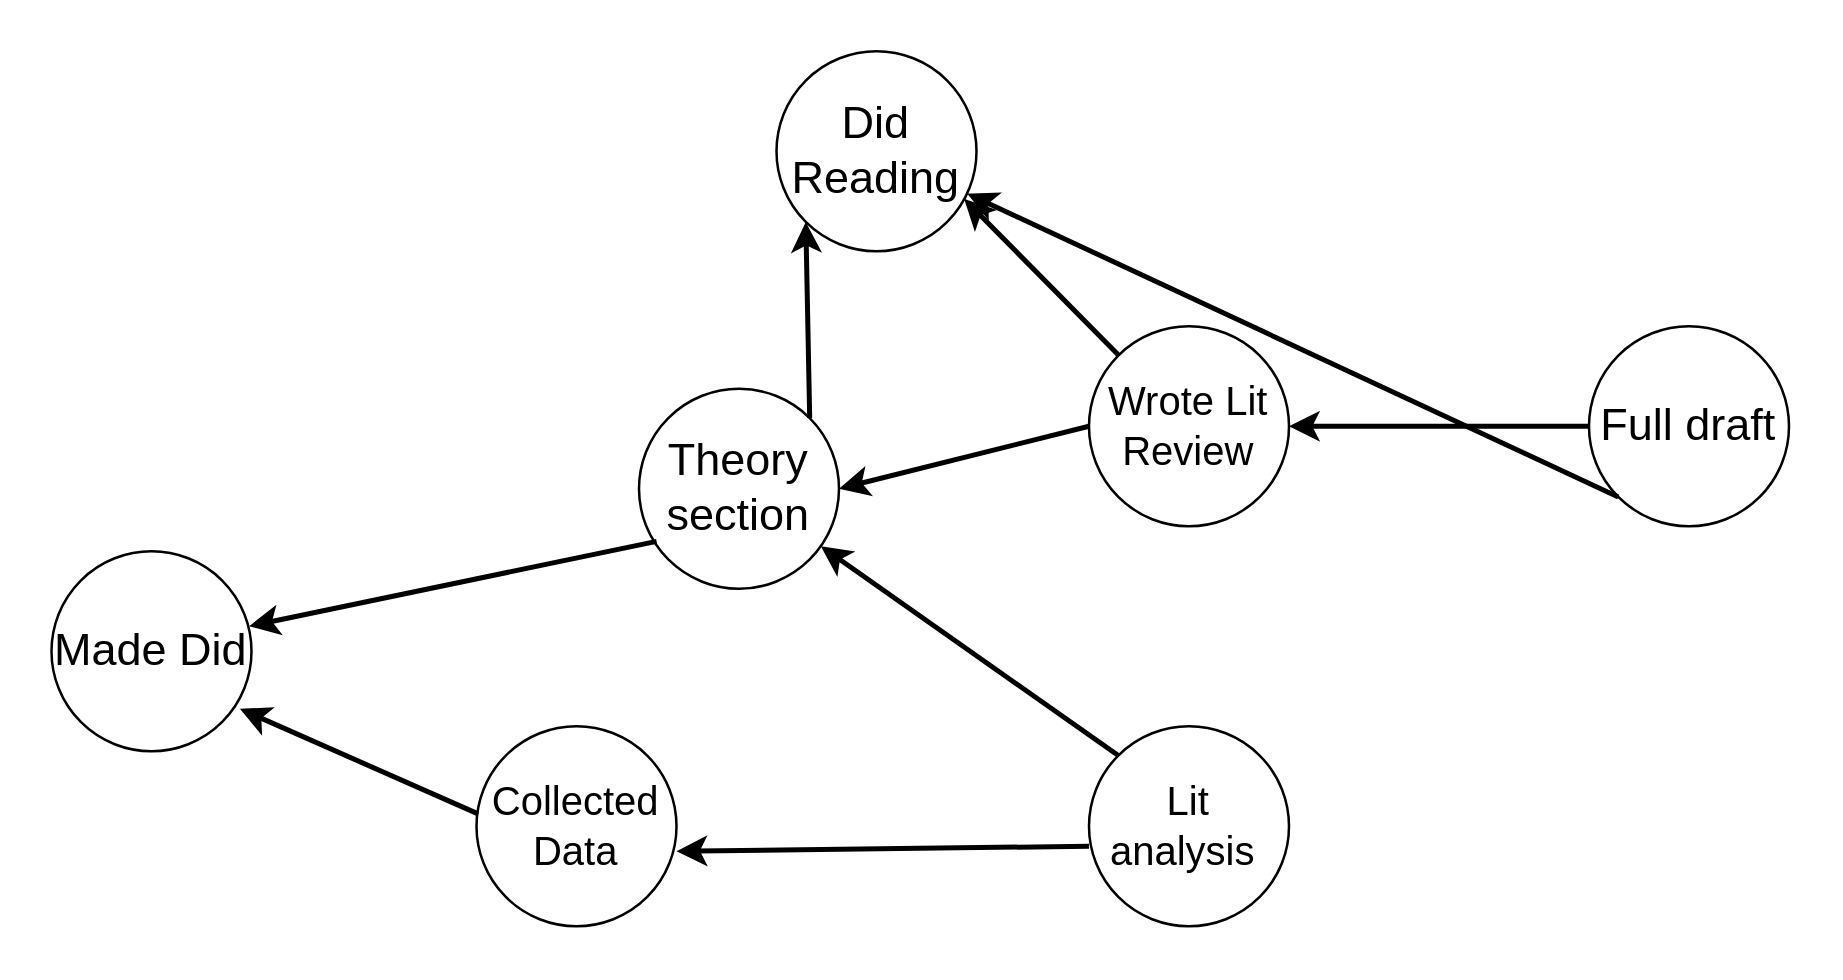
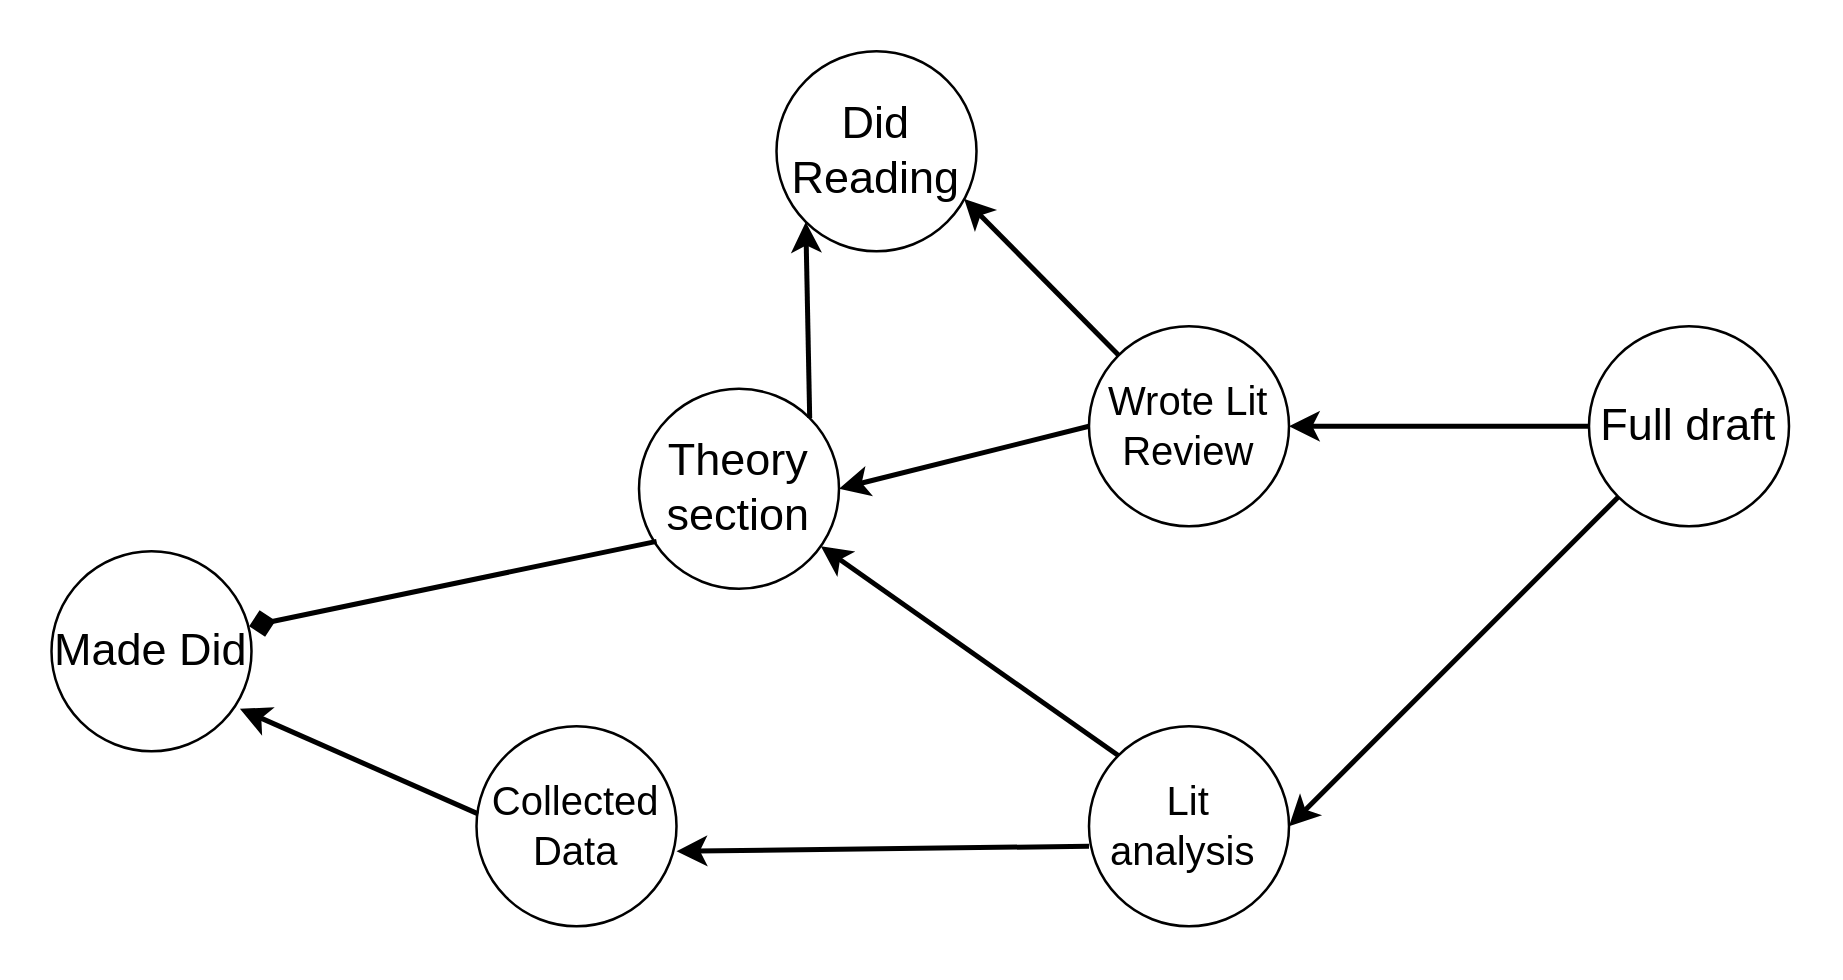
edge "Full draft" -> "Did Reading": now "Full draft" -> "Lit analysis"
edge "Theory section" -> "Made Did": arrowhead classic -> diamond
